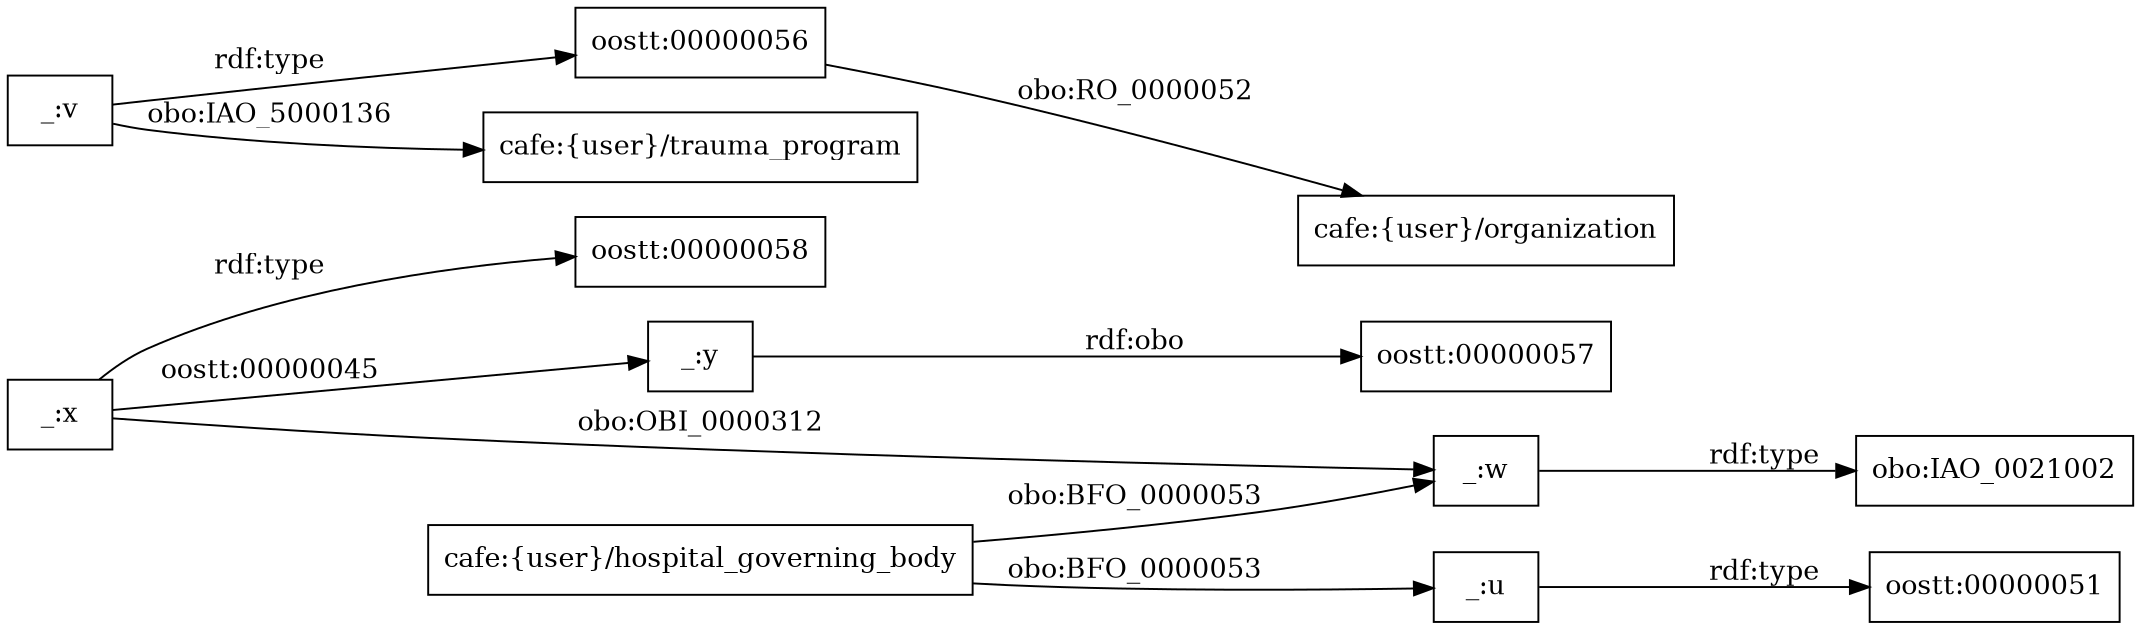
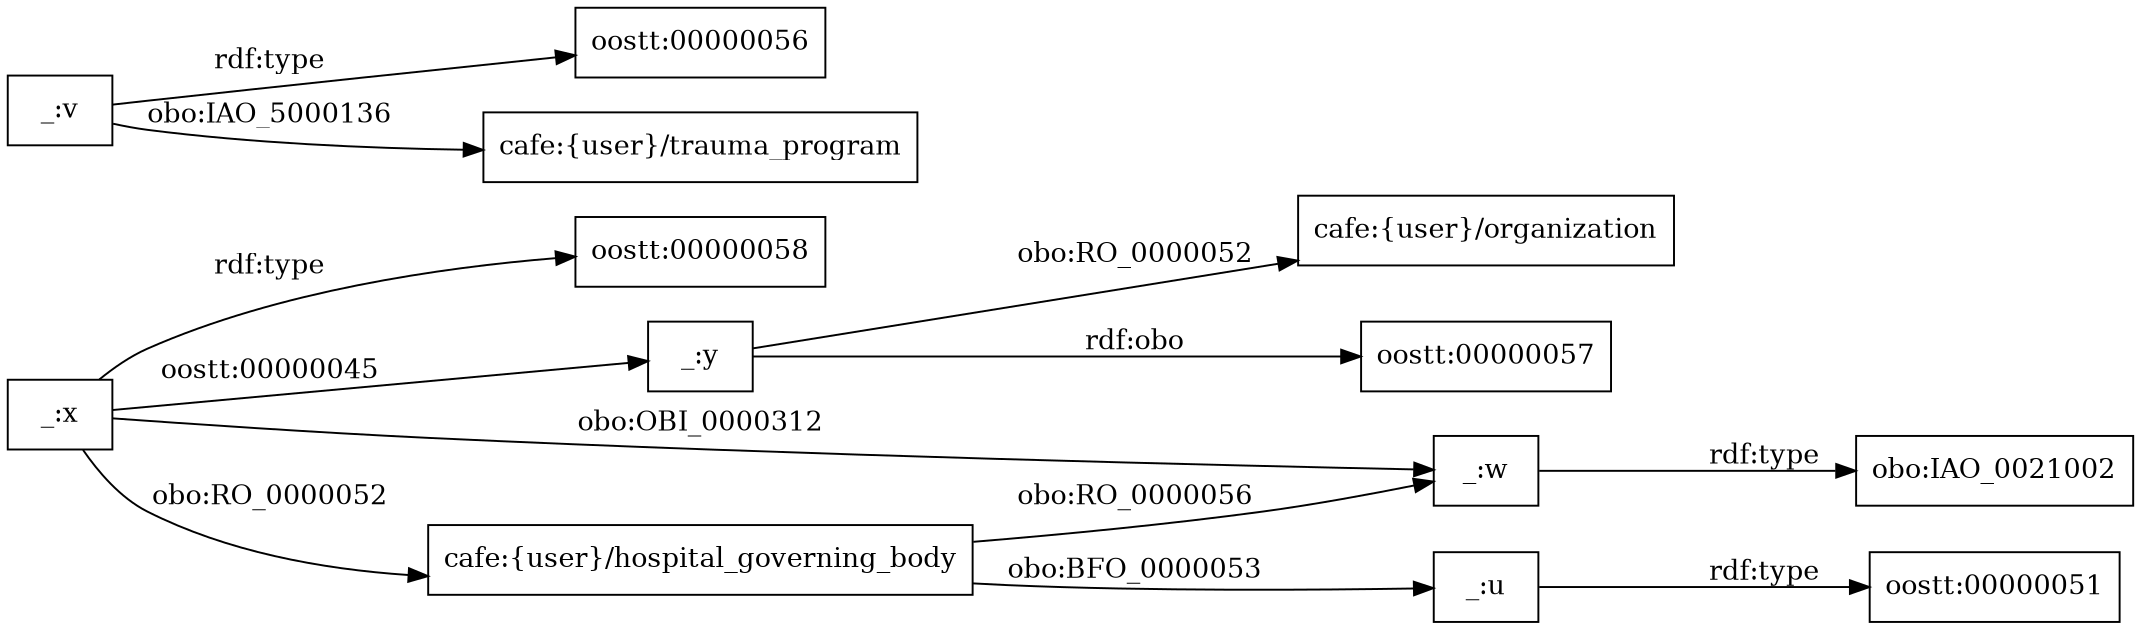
edge "oostt:00000056" -> "cafe:{user}/organization": now "_:y" -> "cafe:{user}/organization"
edge "cafe:{user}/hospital_governing_body" -> "_:w": label "obo:BFO_0000053" -> "obo:RO_0000056"
edge "_:x" -> "cafe:{user}/hospital_governing_body": added, label "obo:RO_0000052"
